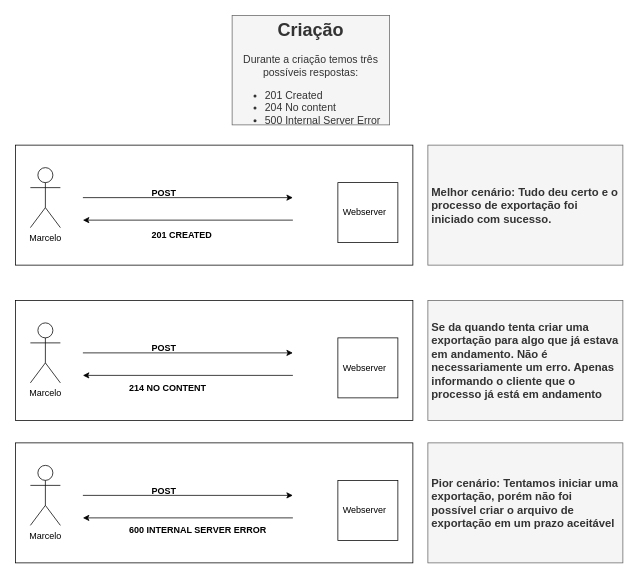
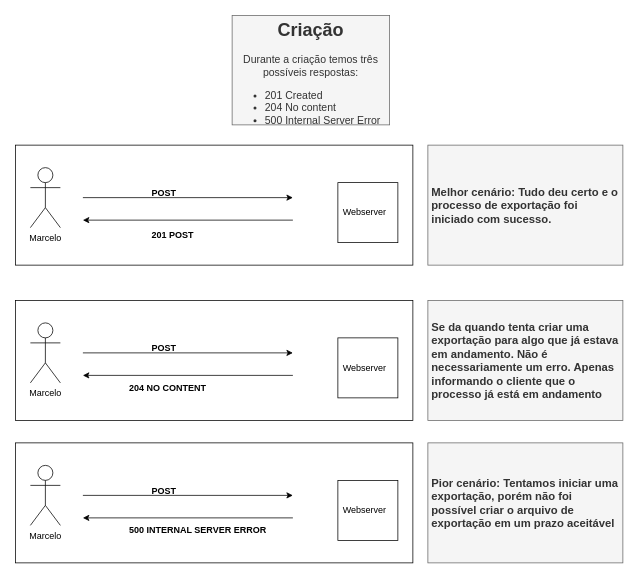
node "201 CREATED": label "201 CREATED" -> "201 POST"
node "214 NO CONTENT": label "214 NO CONTENT" -> "204 NO CONTENT"
node "600 INTERNAL SERVER ERROR": label "600 INTERNAL SERVER ERROR" -> "500 INTERNAL SERVER ERROR"
